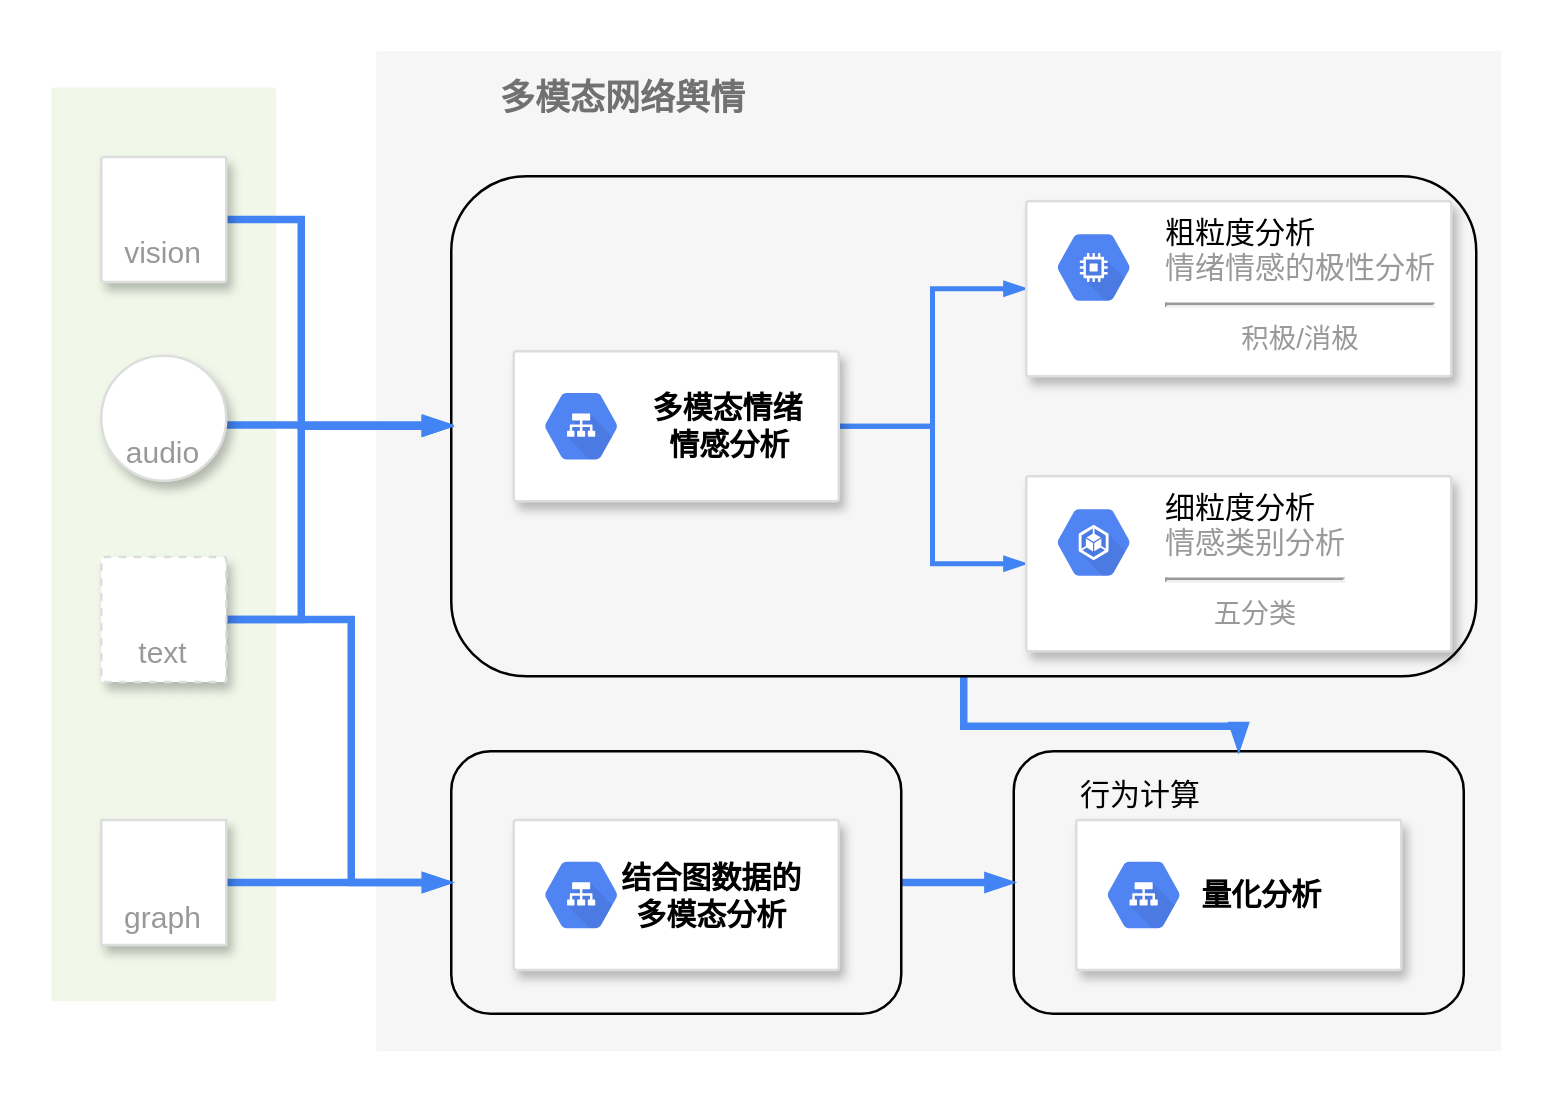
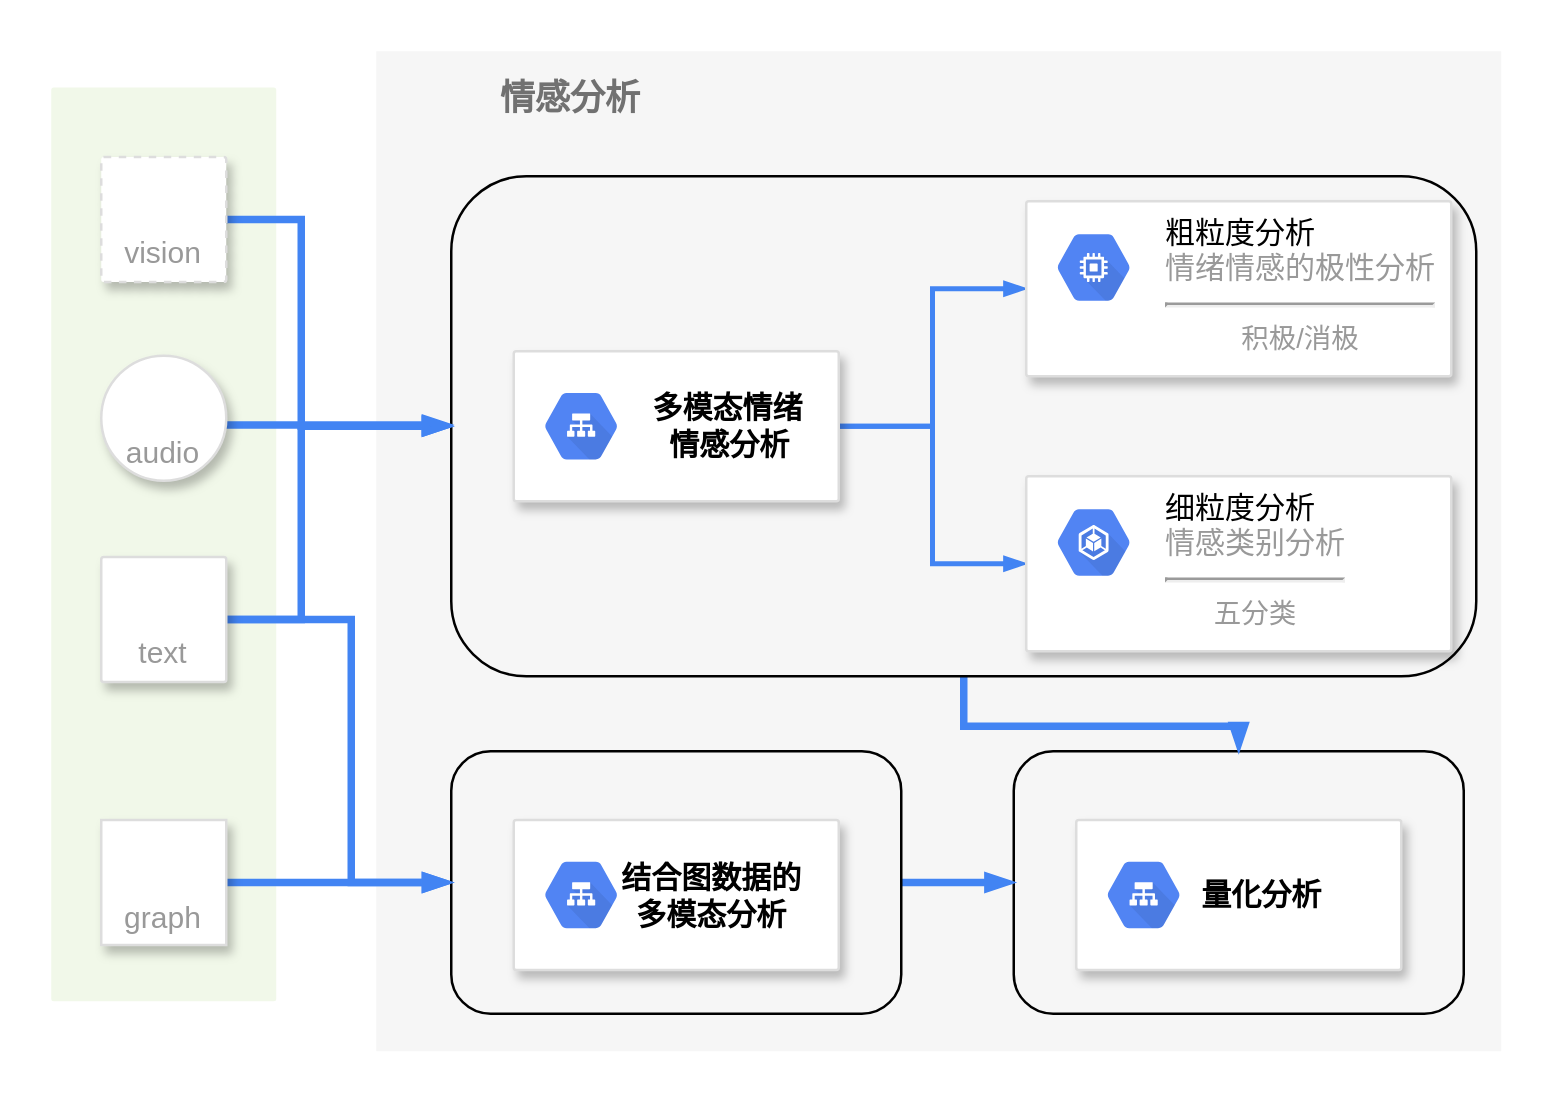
node "多模态网络舆情": label "多模态网络舆情" -> "情感分析"
node "vision": style solid -> dashed
node "text": style dashed -> solid
node "行为计算": removed
